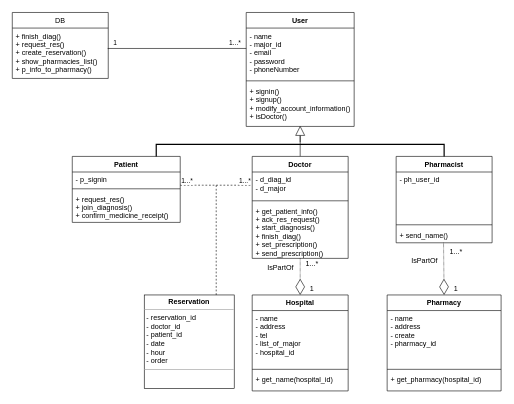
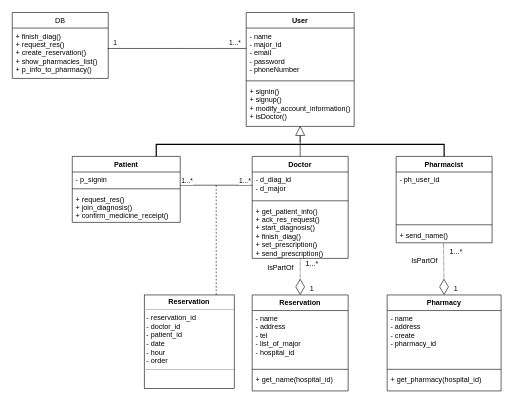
edge "- p_signin" -- "- d_diag_id - d_major": style dashed -> solid
node "Hospital": label "Hospital" -> "Reservation"
